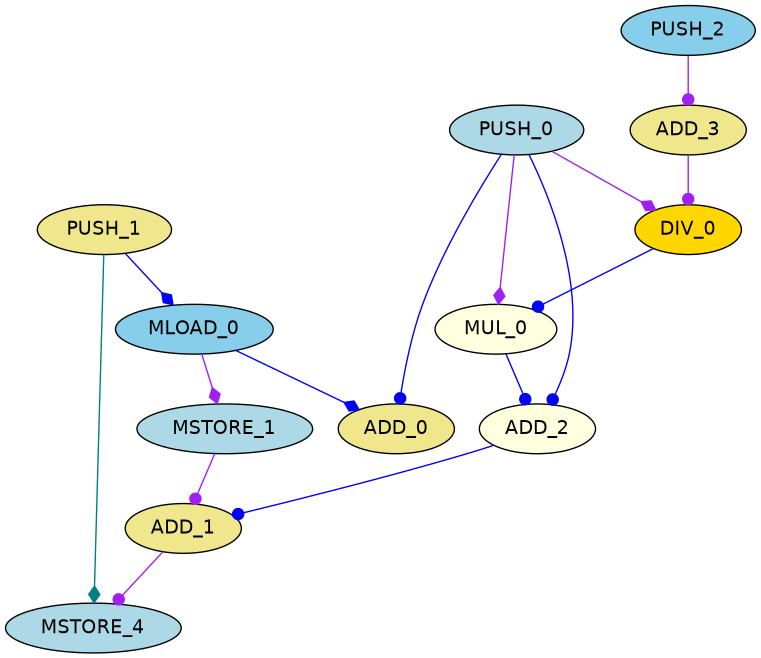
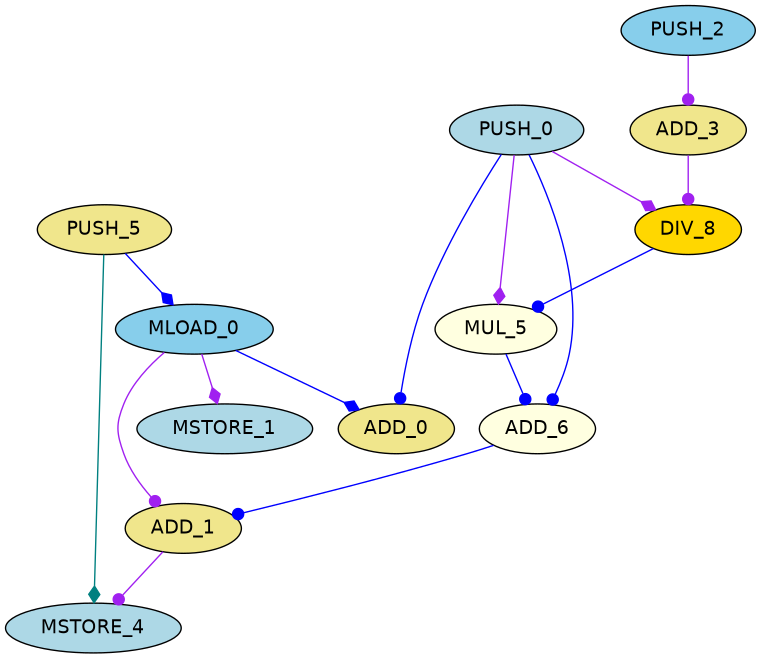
node "PUSH_1": label "PUSH_1" -> "PUSH_5"
node "DIV_0": label "DIV_0" -> "DIV_8"
node "MUL_0": label "MUL_0" -> "MUL_5"
node "ADD_2": label "ADD_2" -> "ADD_6"
edge "MSTORE_1" -> "ADD_1": now "MLOAD_0" -> "ADD_1"
